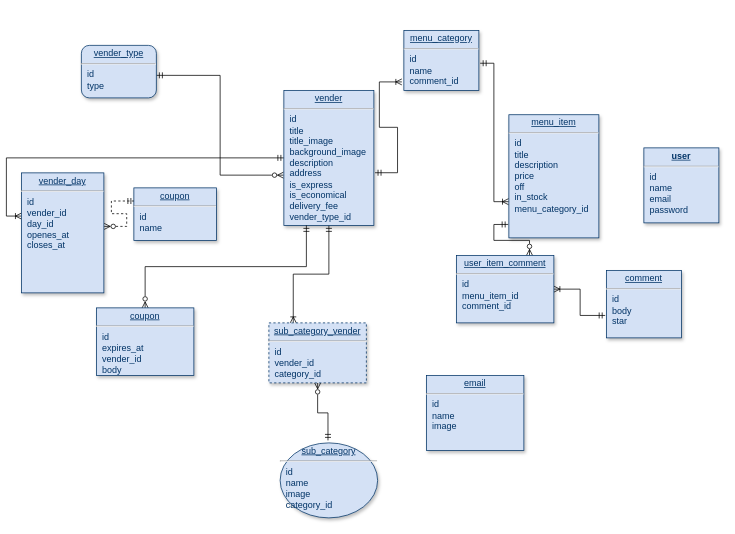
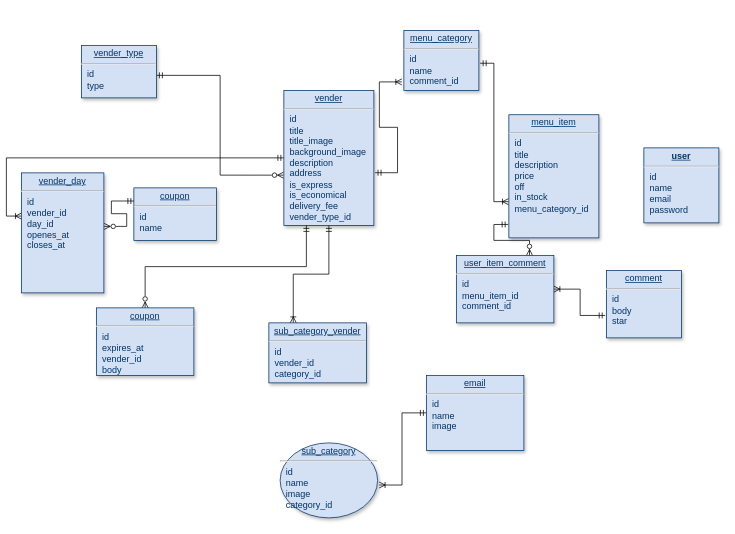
node "vender_type id type": shape rounded rectangle -> rectangle
edge "coupon id name" -- "vender_day id vender_id day_id openes_at closes_at": style dashed -> solid
node "sub_category_vender id vender_id category_id": style dashed -> solid
edge "sub_category_vender id vender_id category_id" -- "sub_category id name image category_id": removed
edge "email id name image" -- "sub_category id name image category_id": added
